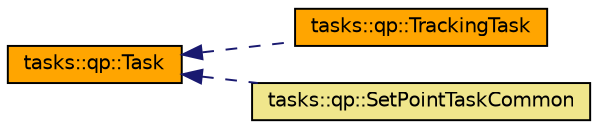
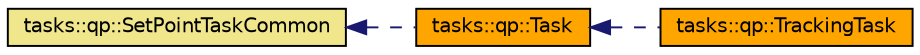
edge "tasks::qp::SetPointTaskCommon" -> "tasks::qp::Task": reversed
